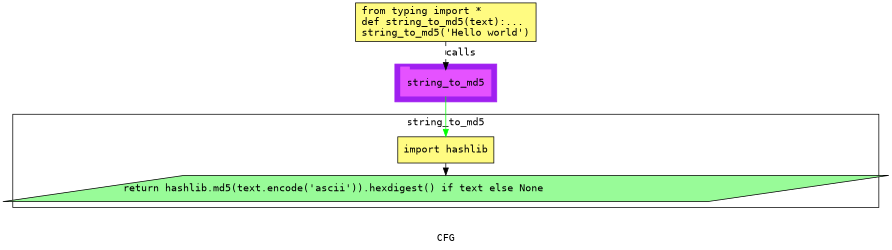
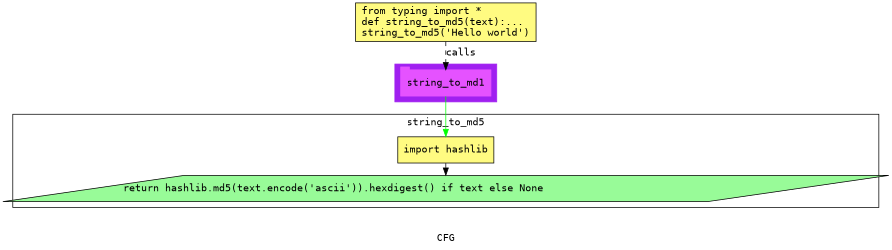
node "string_to_md5": label "string_to_md5" -> "string_to_md1"
